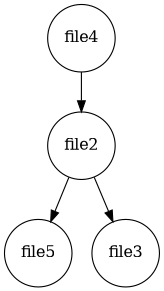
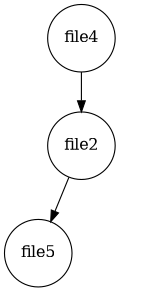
node "file3": removed
